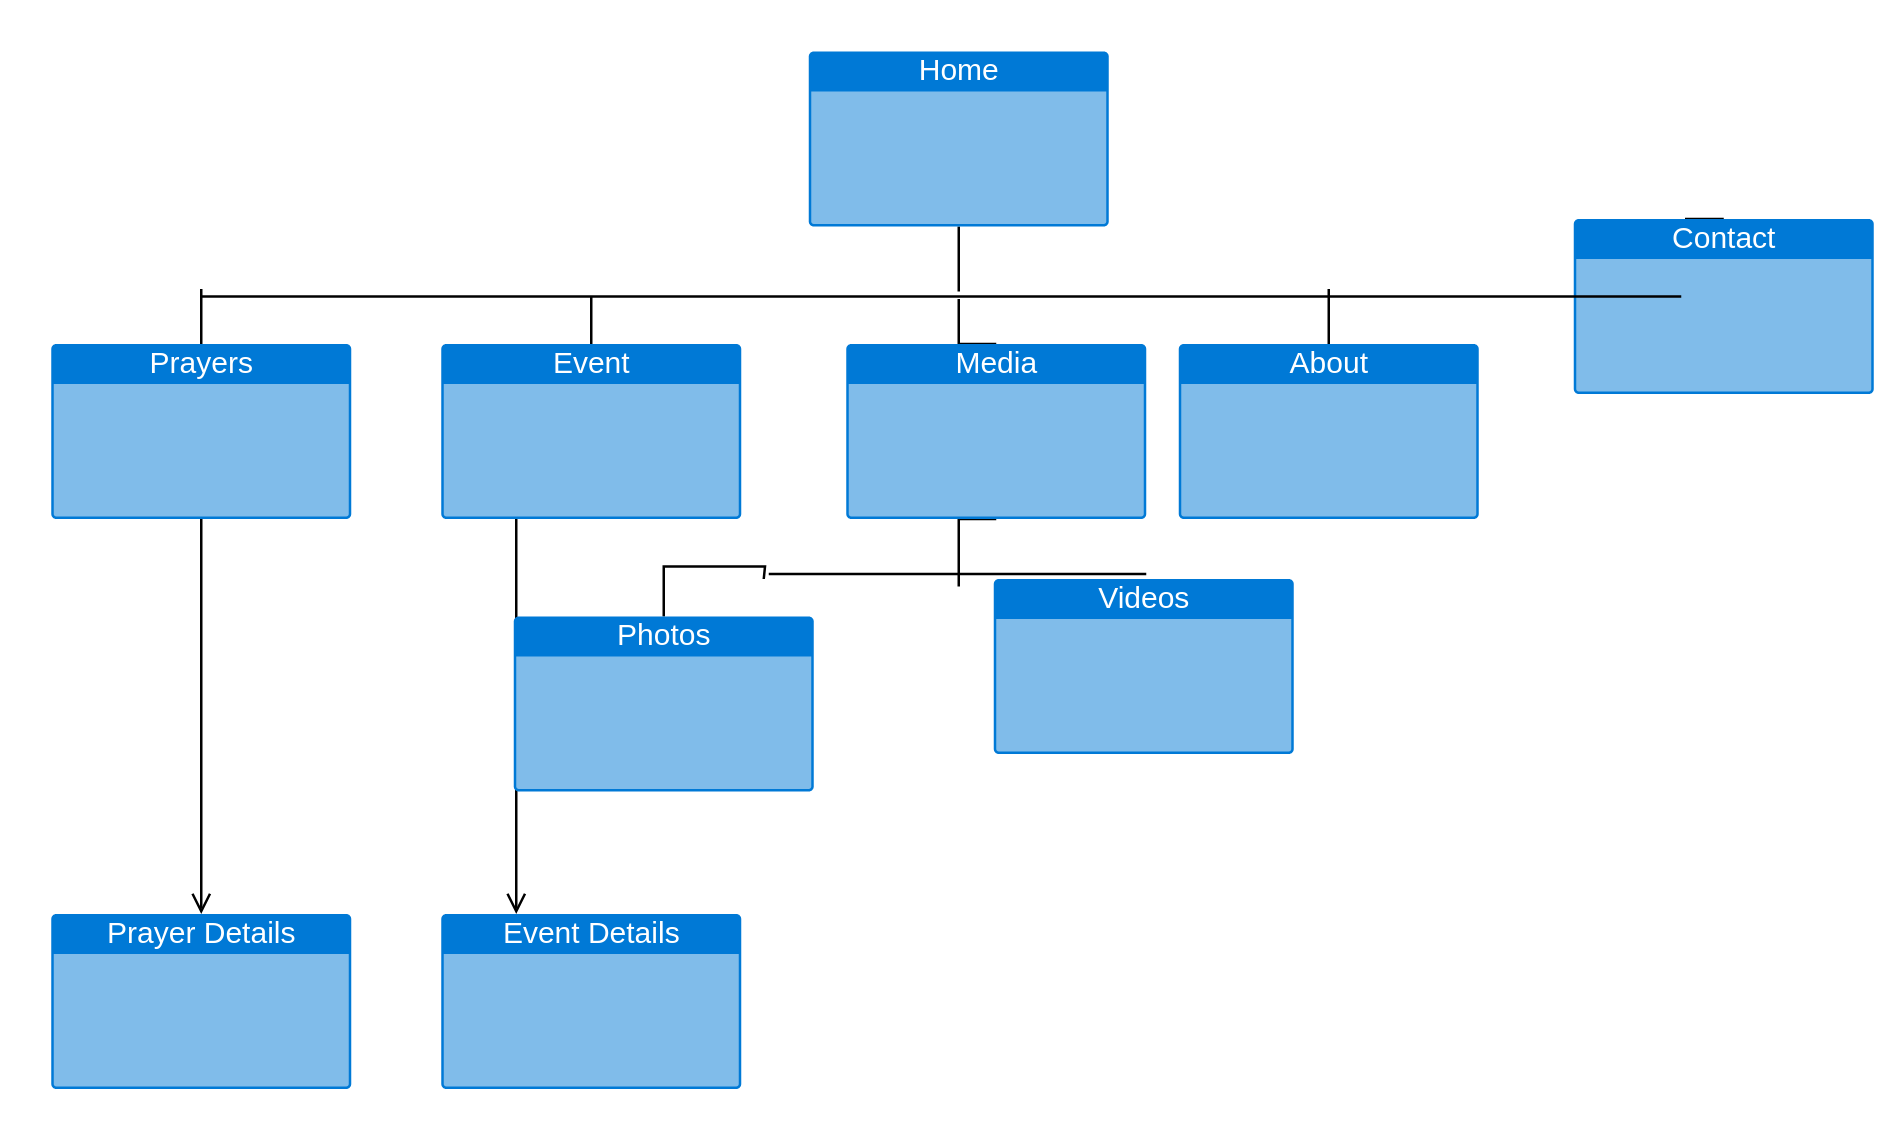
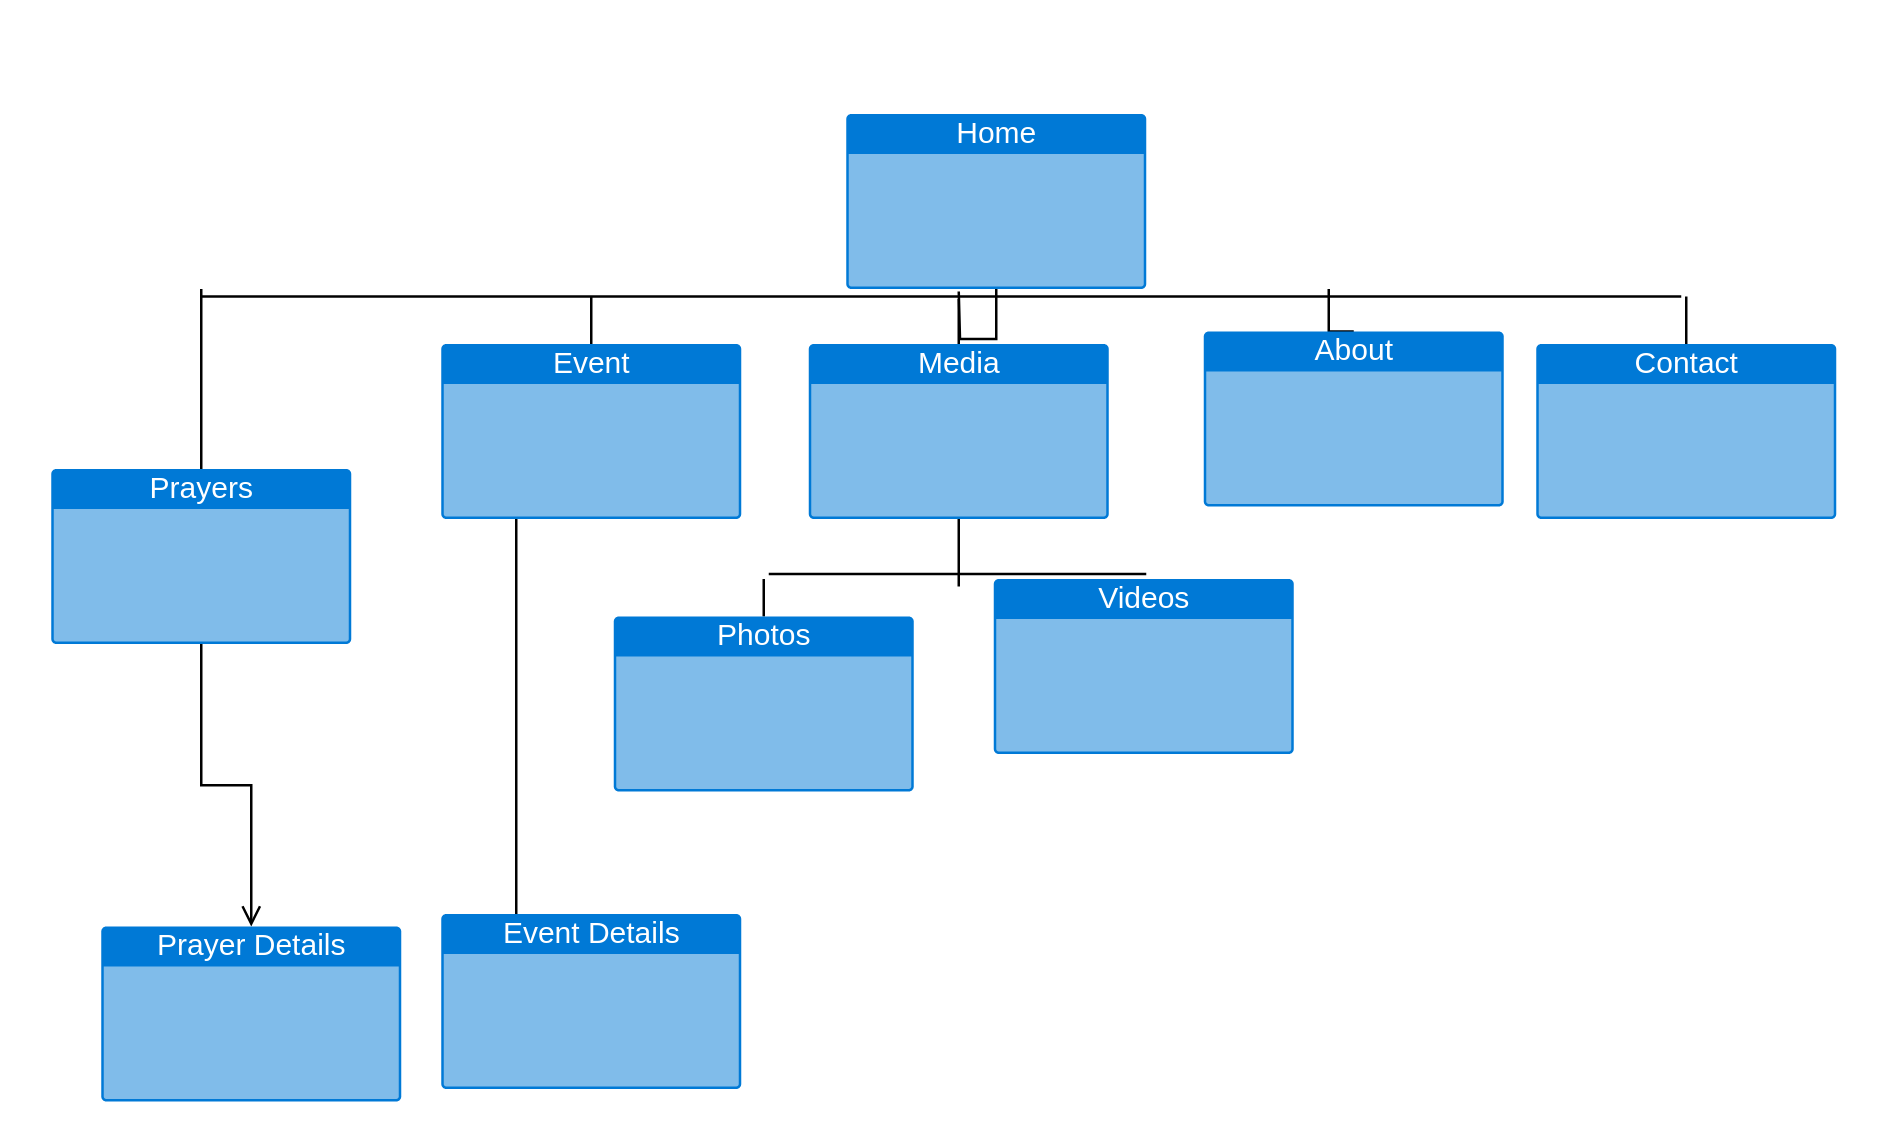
node "Home": moved (959, 139) -> (996, 201)
node "Contact": moved (1724, 306) -> (1686, 431)
node "Prayers": moved (201, 431) -> (201, 556)
node "Media": moved (996, 431) -> (959, 431)
node "About": moved (1329, 431) -> (1354, 419)
node "Photos": moved (664, 704) -> (764, 704)
edge "Event" -> "Event Details": arrowhead open -> none
node "Prayer Details": moved (201, 1001) -> (251, 1014)
